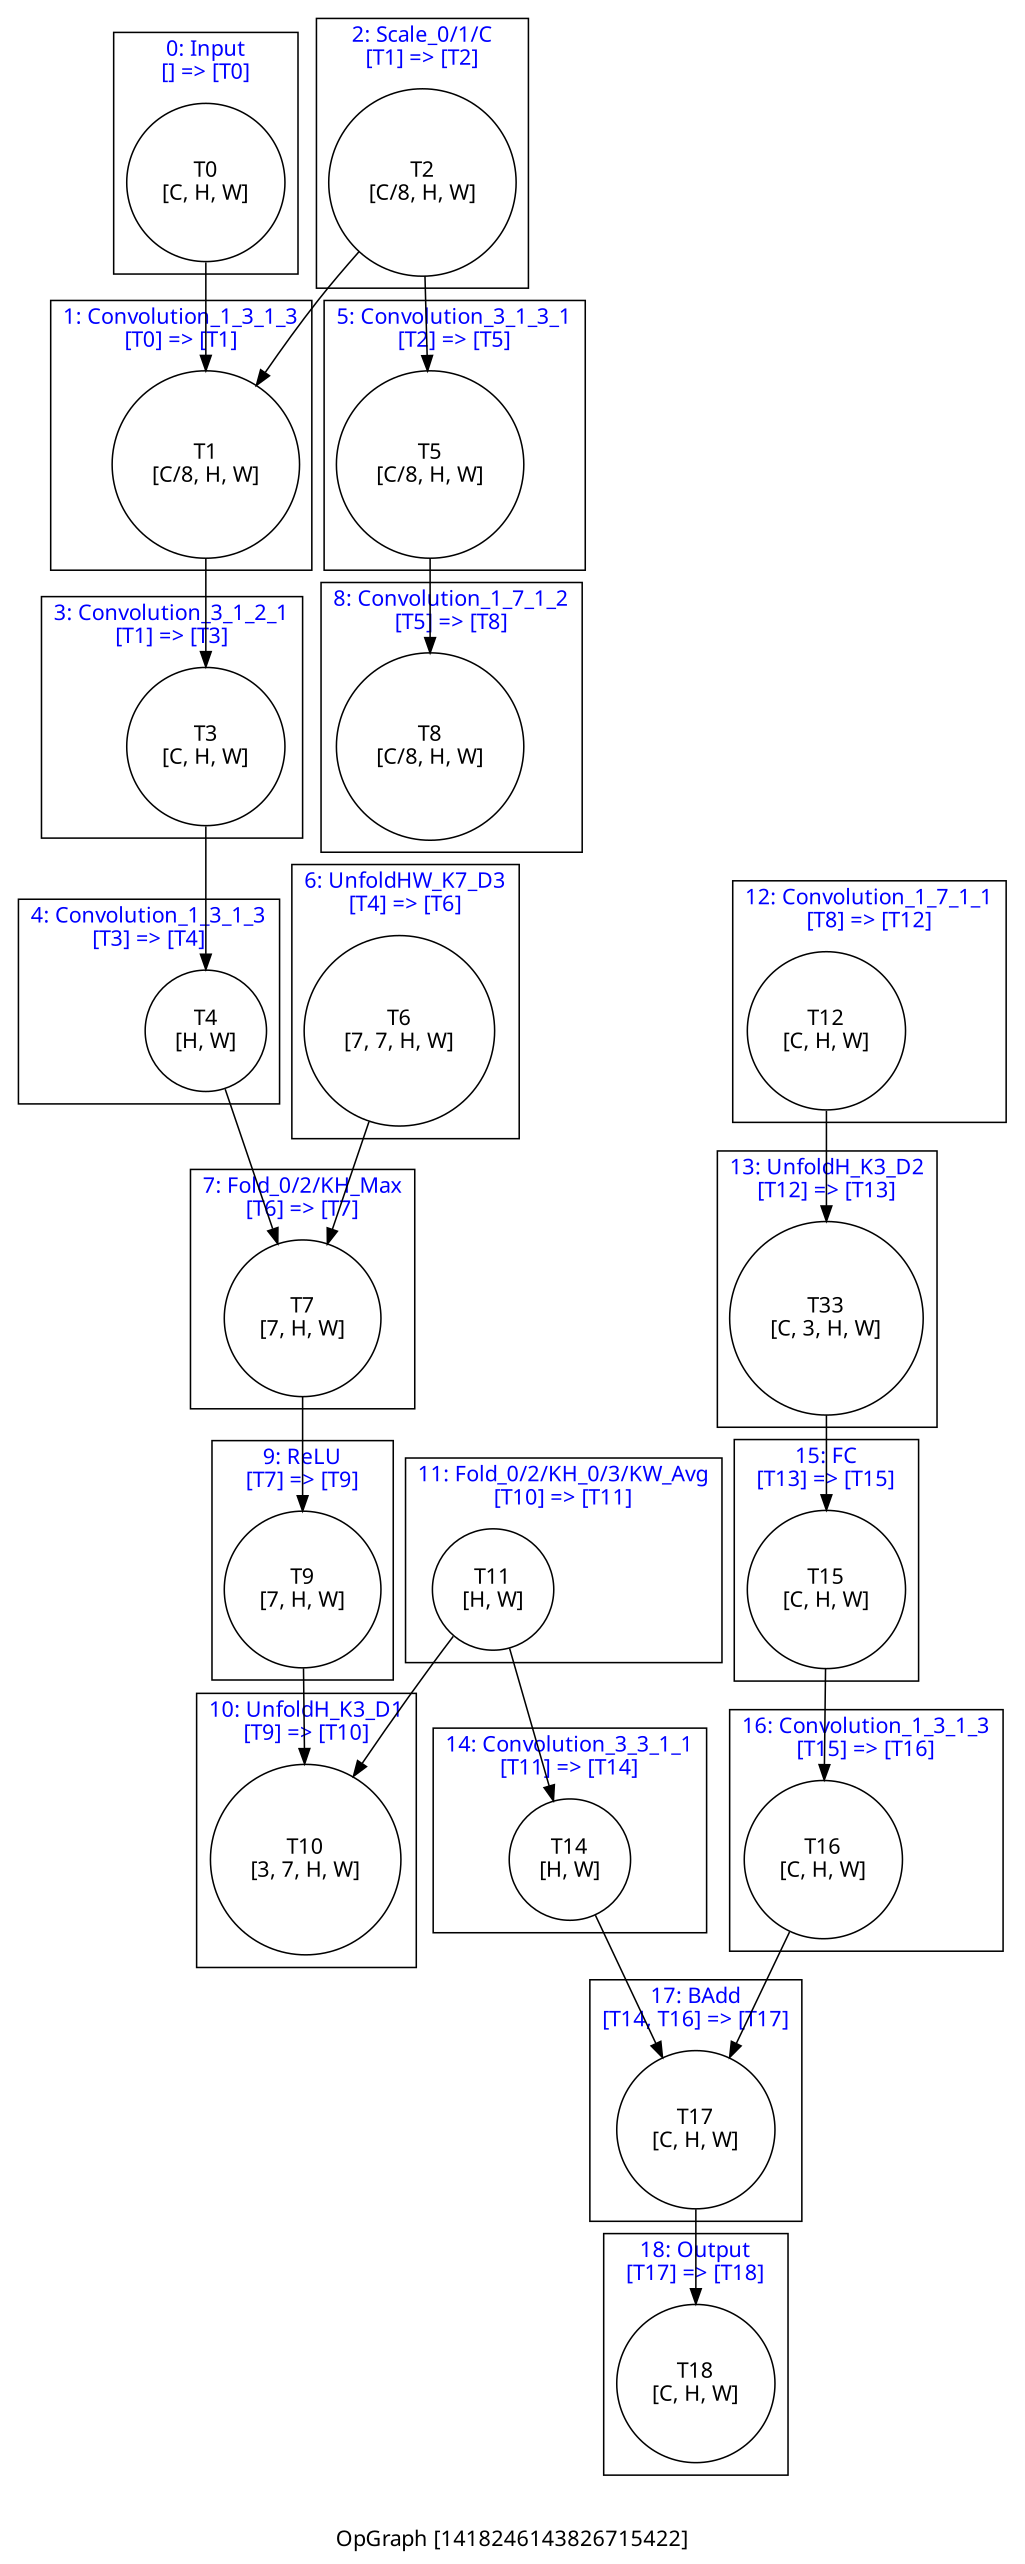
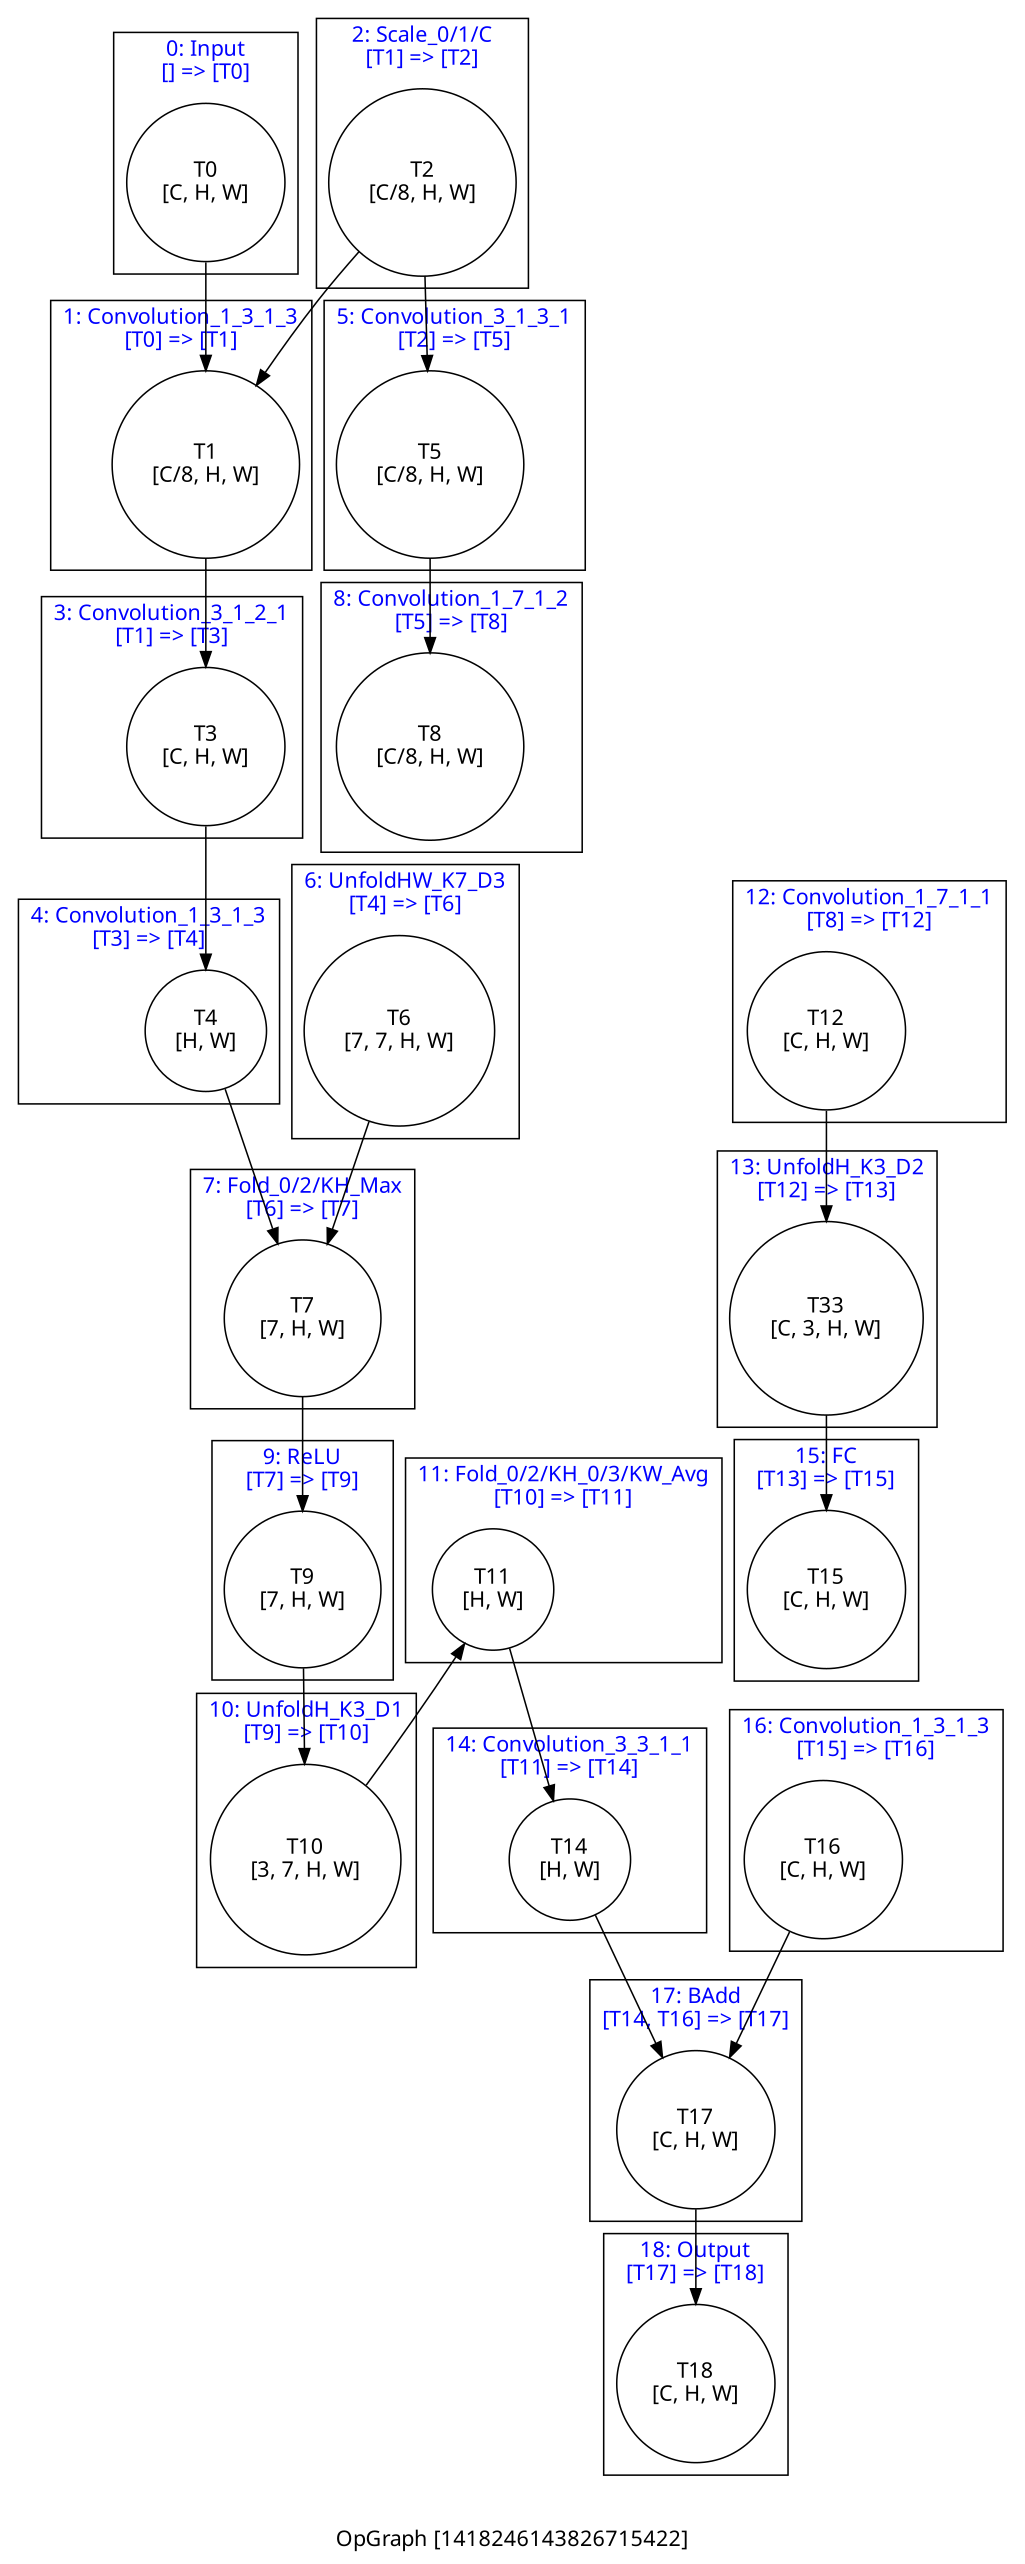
edge "T11 [H, W]" -> "T10 [3, 7, H, W]": reversed
edge "T15 [C, H, W]" -> "T16 [C, H, W]": removed
